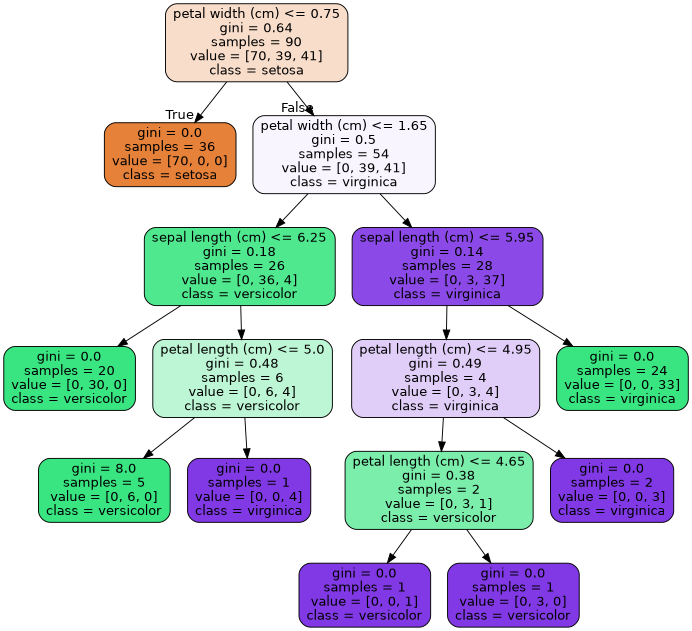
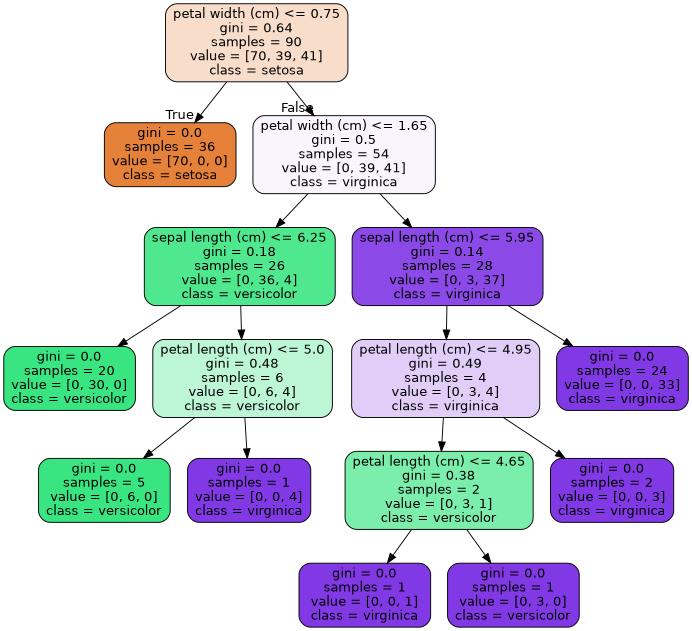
node "gini = 0.0 samples = 24 value = [0, 0, 33] class = virginica": fillcolor #39e581 -> #8139e5
node "gini = 8.0 samples = 5 value = [0, 6, 0] class = versicolor": label "gini = 8.0 samples = 5 value = [0, 6, 0] class = versicolor" -> "gini = 0.0 samples = 5 value = [0, 6, 0] class = versicolor"
node "gini = 0.0 samples = 1 value = [0, 0, 1] class = versicolor": label "gini = 0.0 samples = 1 value = [0, 0, 1] class = versicolor" -> "gini = 0.0 samples = 1 value = [0, 0, 1] class = virginica"
